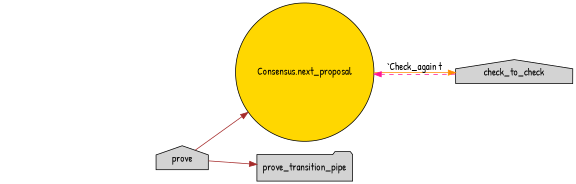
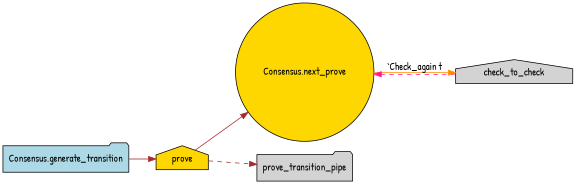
node "Consensus.next_proposal": label "Consensus.next_proposal" -> "Consensus.next_prove"
node "Consensus.generate_transition": added
node "prove": fillcolor lightgrey -> gold
edge "prove" -> "prove_transition_pipe": style solid -> dashed
